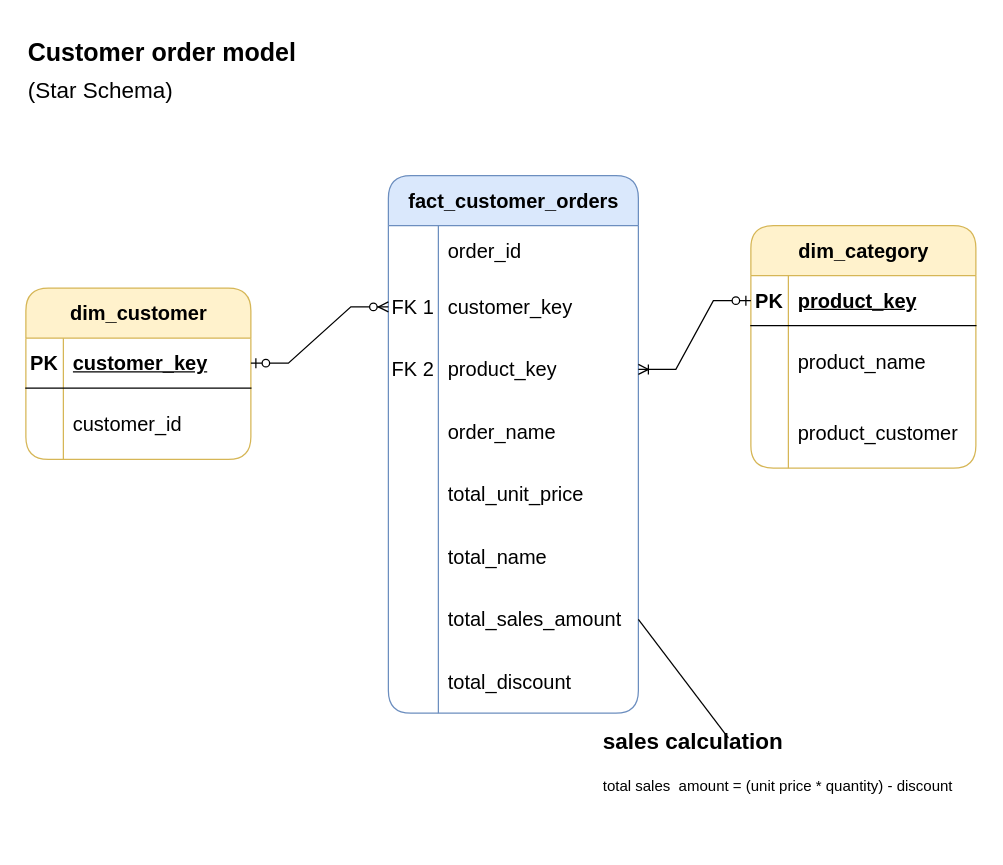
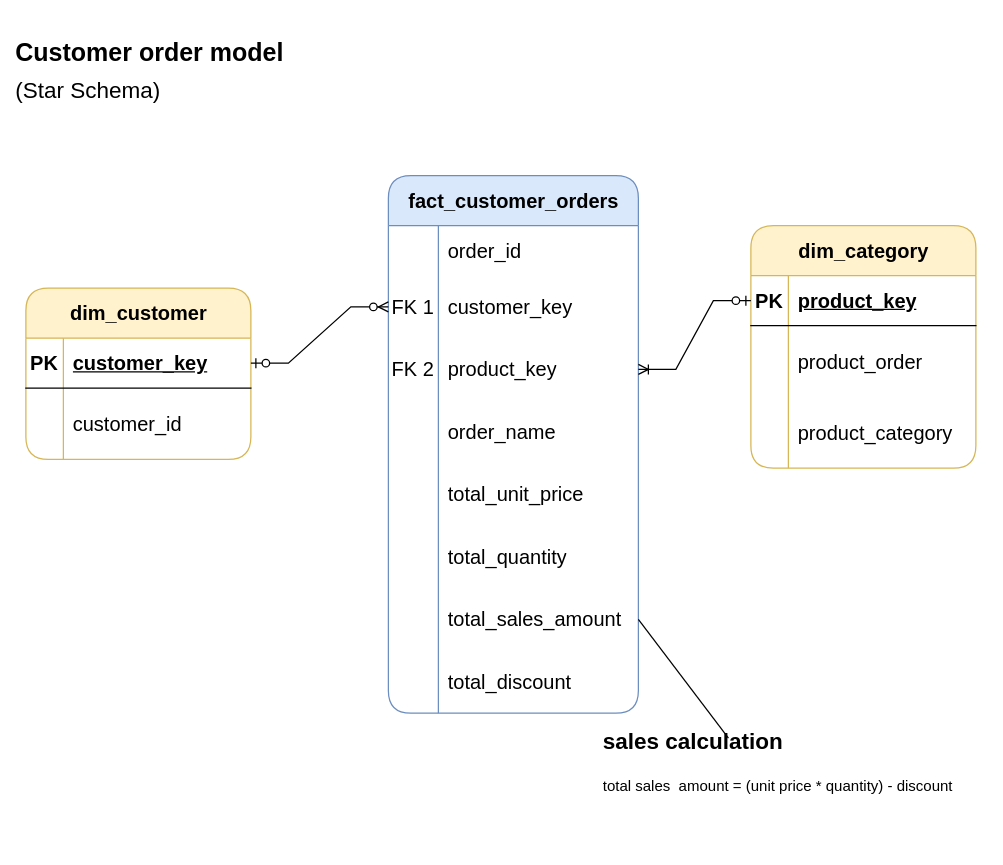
node "Customer order model (Star Schema)": moved (182, 69) -> (169, 69)
node "product_name": label "product_name" -> "product_order"
node "product_customer": label "product_customer" -> "product_category"
node "total_name": label "total_name" -> "total_quantity"
